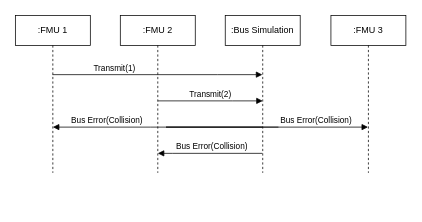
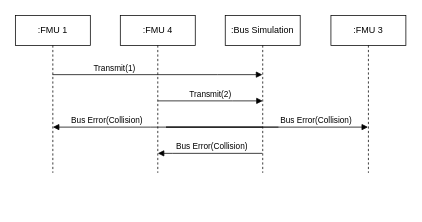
node ":FMU 2": label ":FMU 2" -> ":FMU 4"
